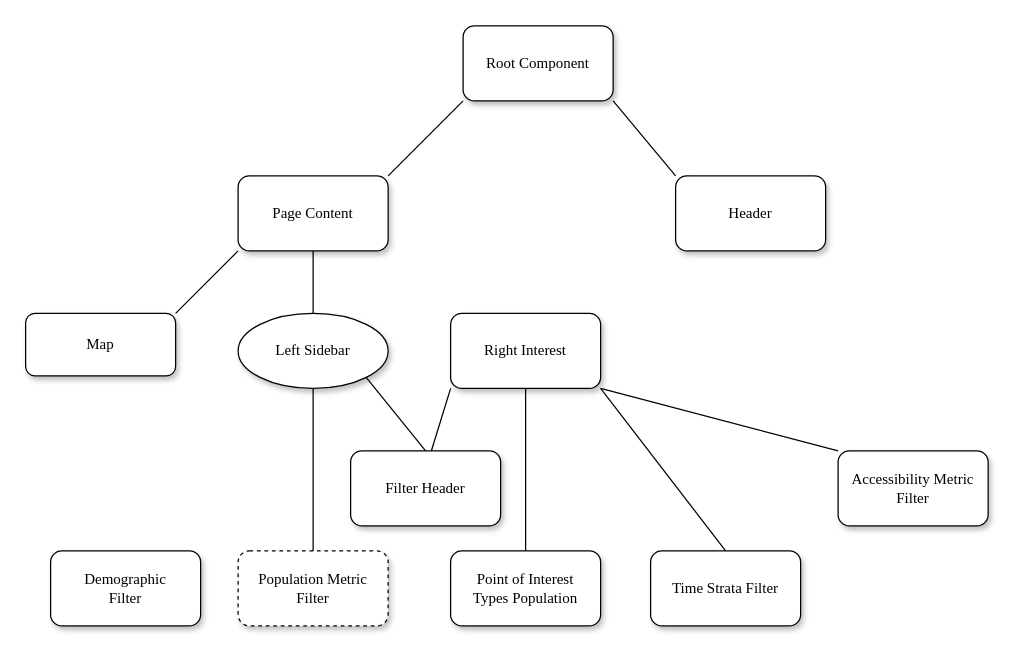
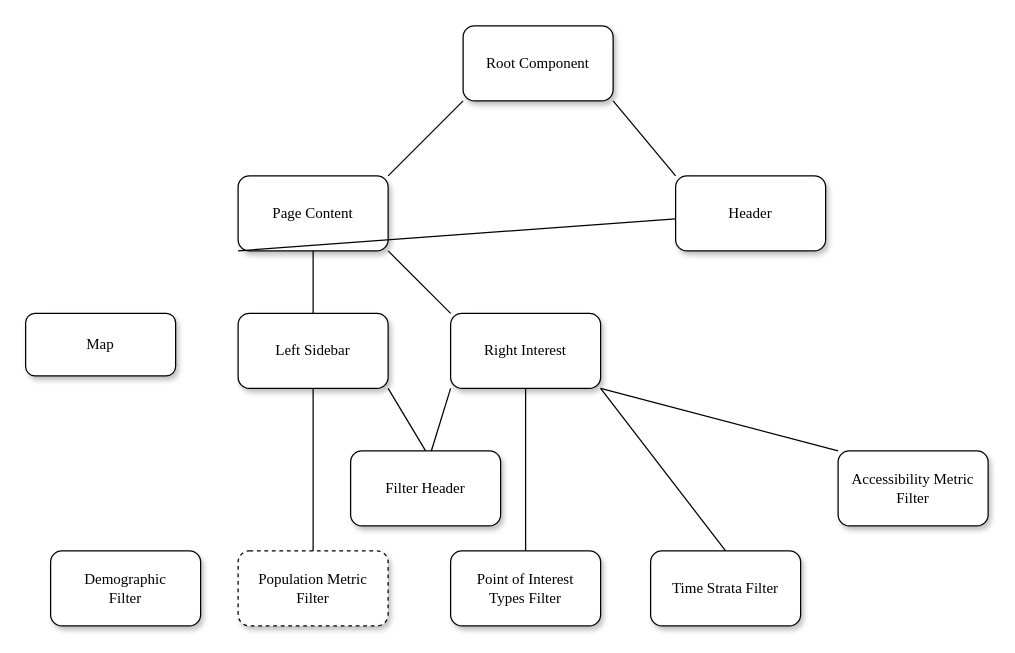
edge "Page Content" -- "Map": now "Page Content" -- "Header"
edge "Page Content" -- "Right Interest": added
node "Left Sidebar": shape ellipse -> rounded rectangle
node "Point of Interest Types Population": label "Point of Interest Types Population" -> "Point of Interest Types Filter"
